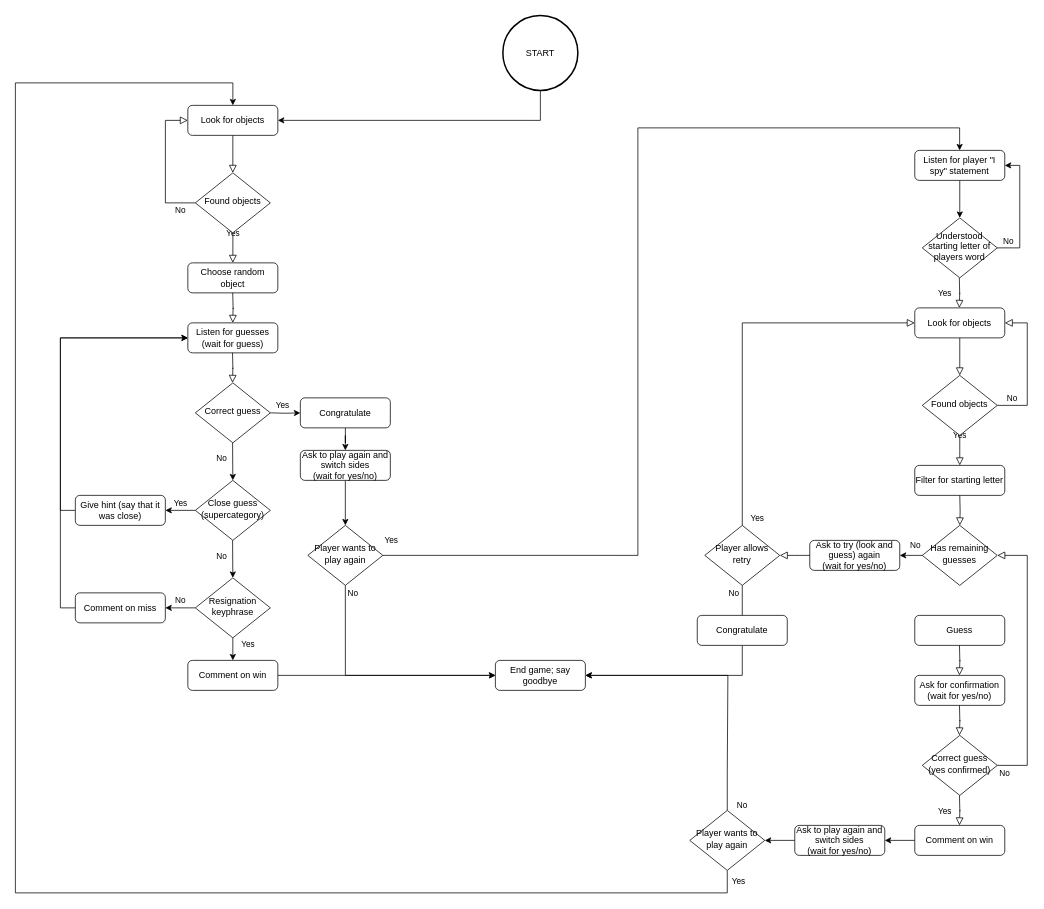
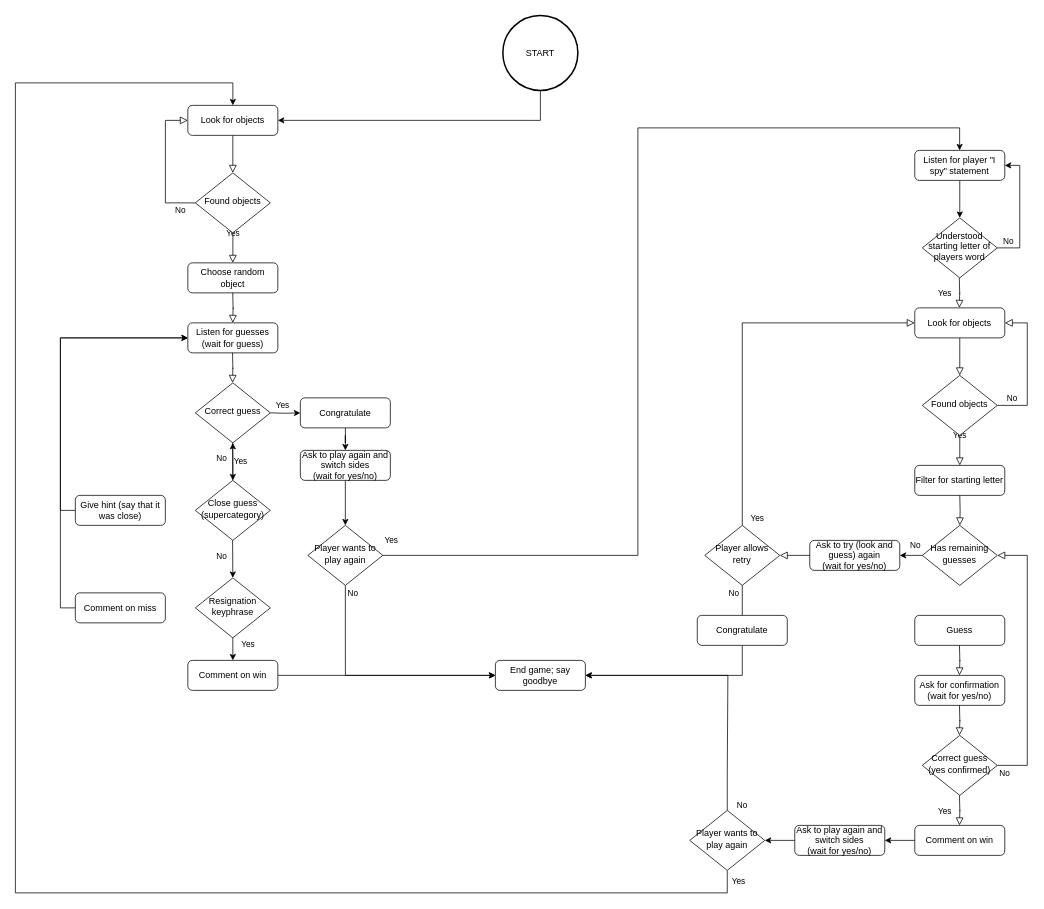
edge "Close guess (supercategory)" -> "Give hint (say that it was close)": now "Close guess (supercategory)" -> "Correct guess"
edge "Resignation keyphrase" -> "Comment on miss": removed, label "No"
